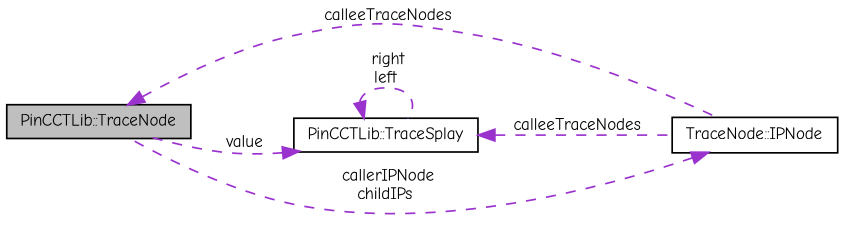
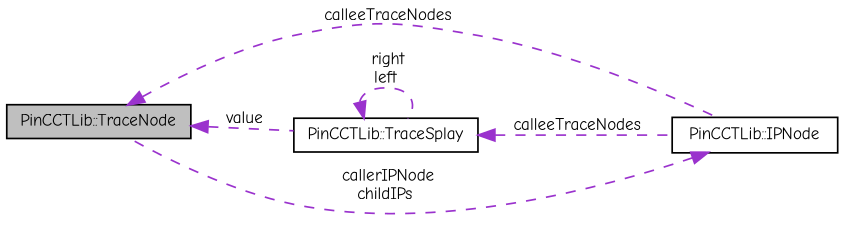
node "TraceNode::IPNode": label "TraceNode::IPNode" -> "PinCCTLib::IPNode"
edge "PinCCTLib::TraceNode" -> "PinCCTLib::TraceSplay": reversed
